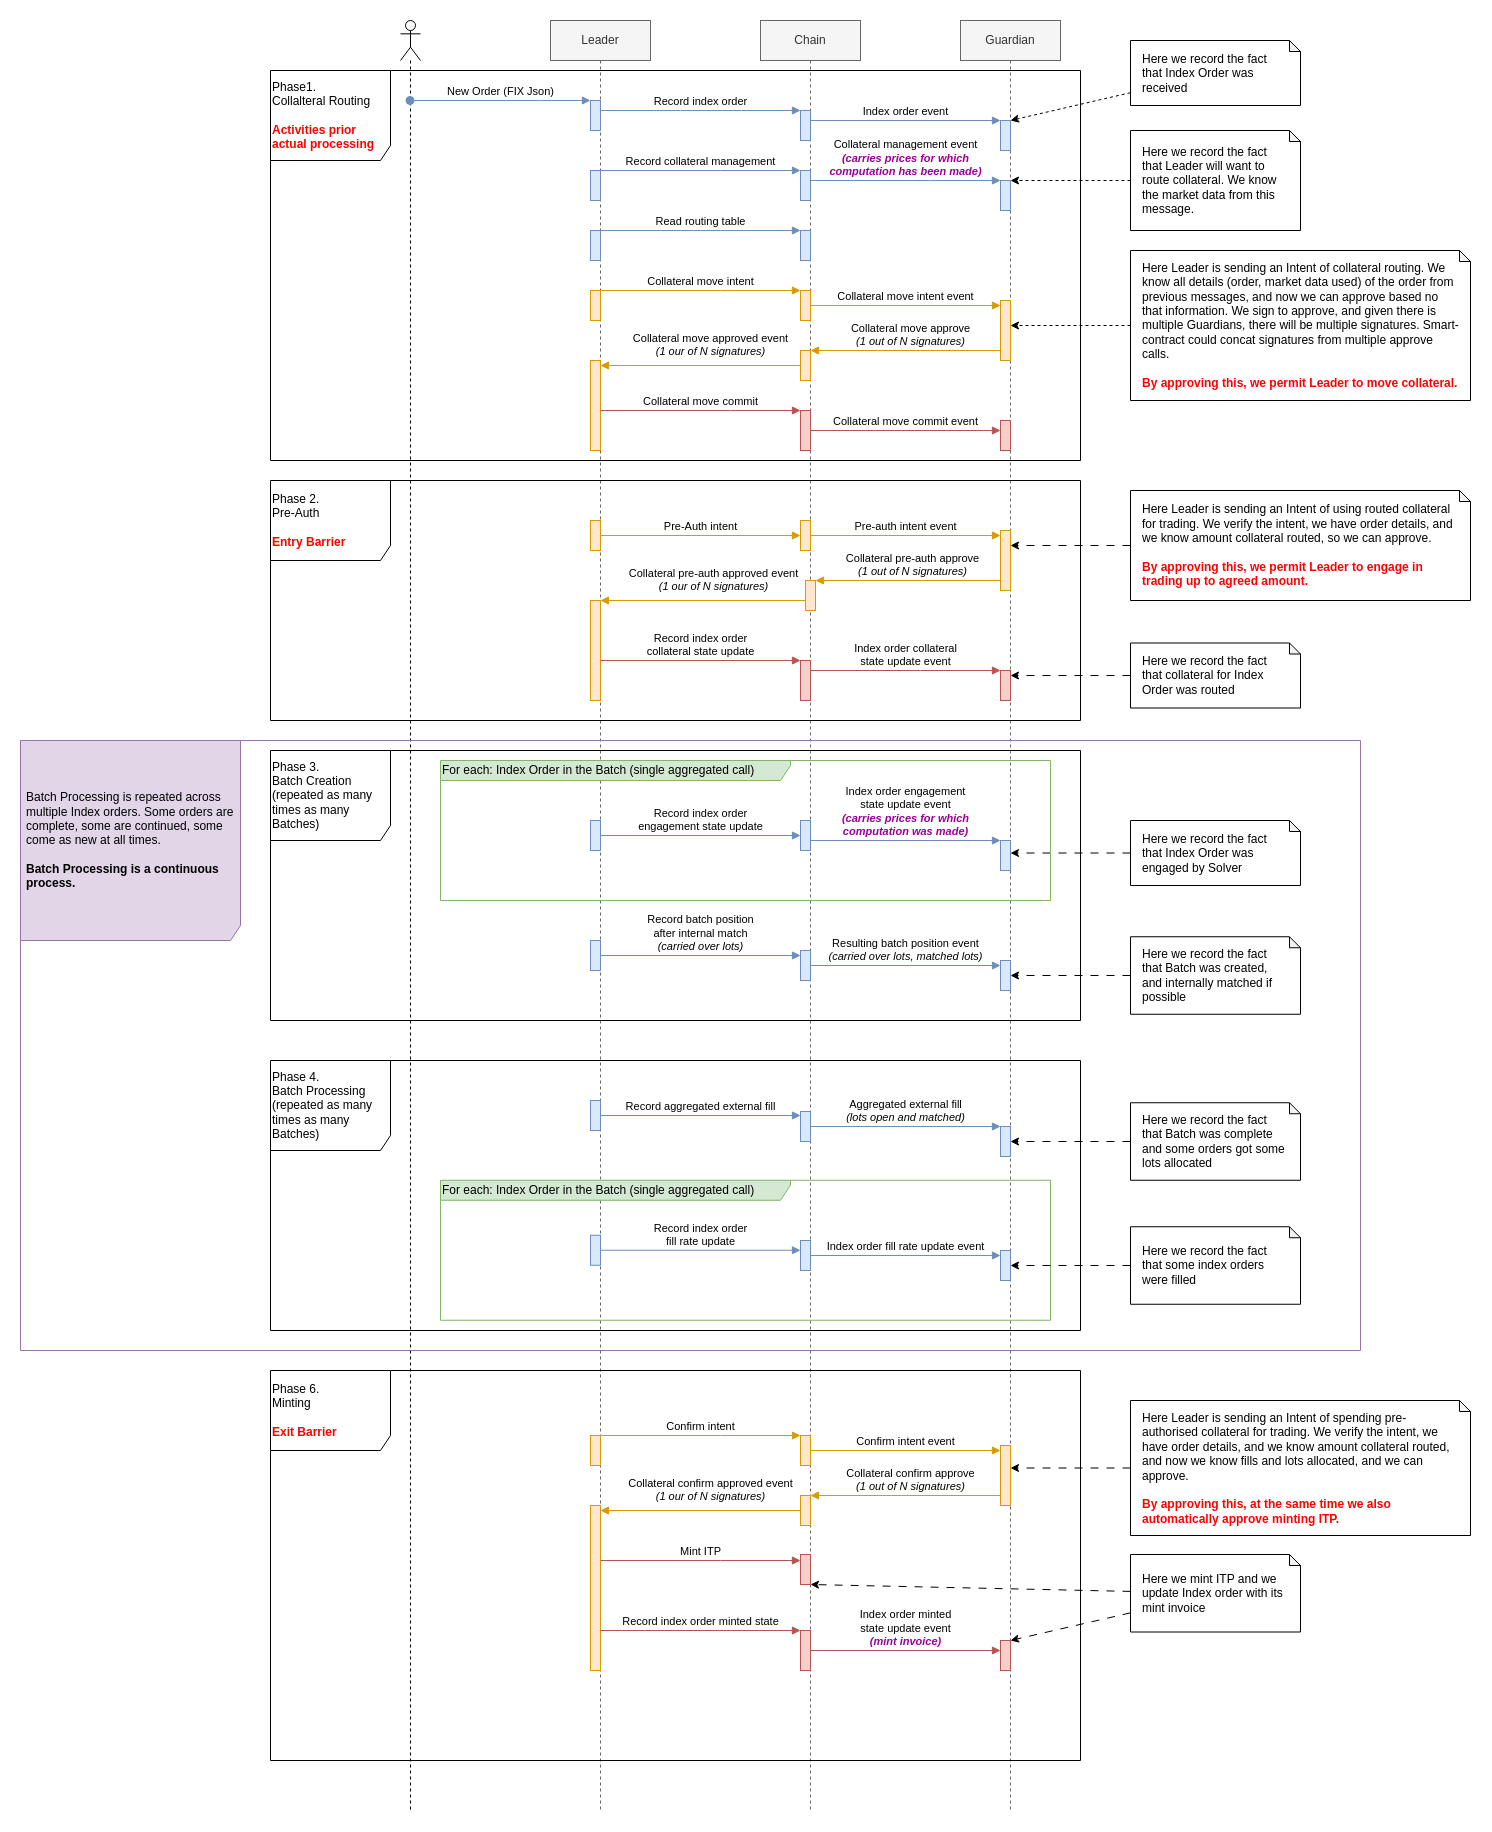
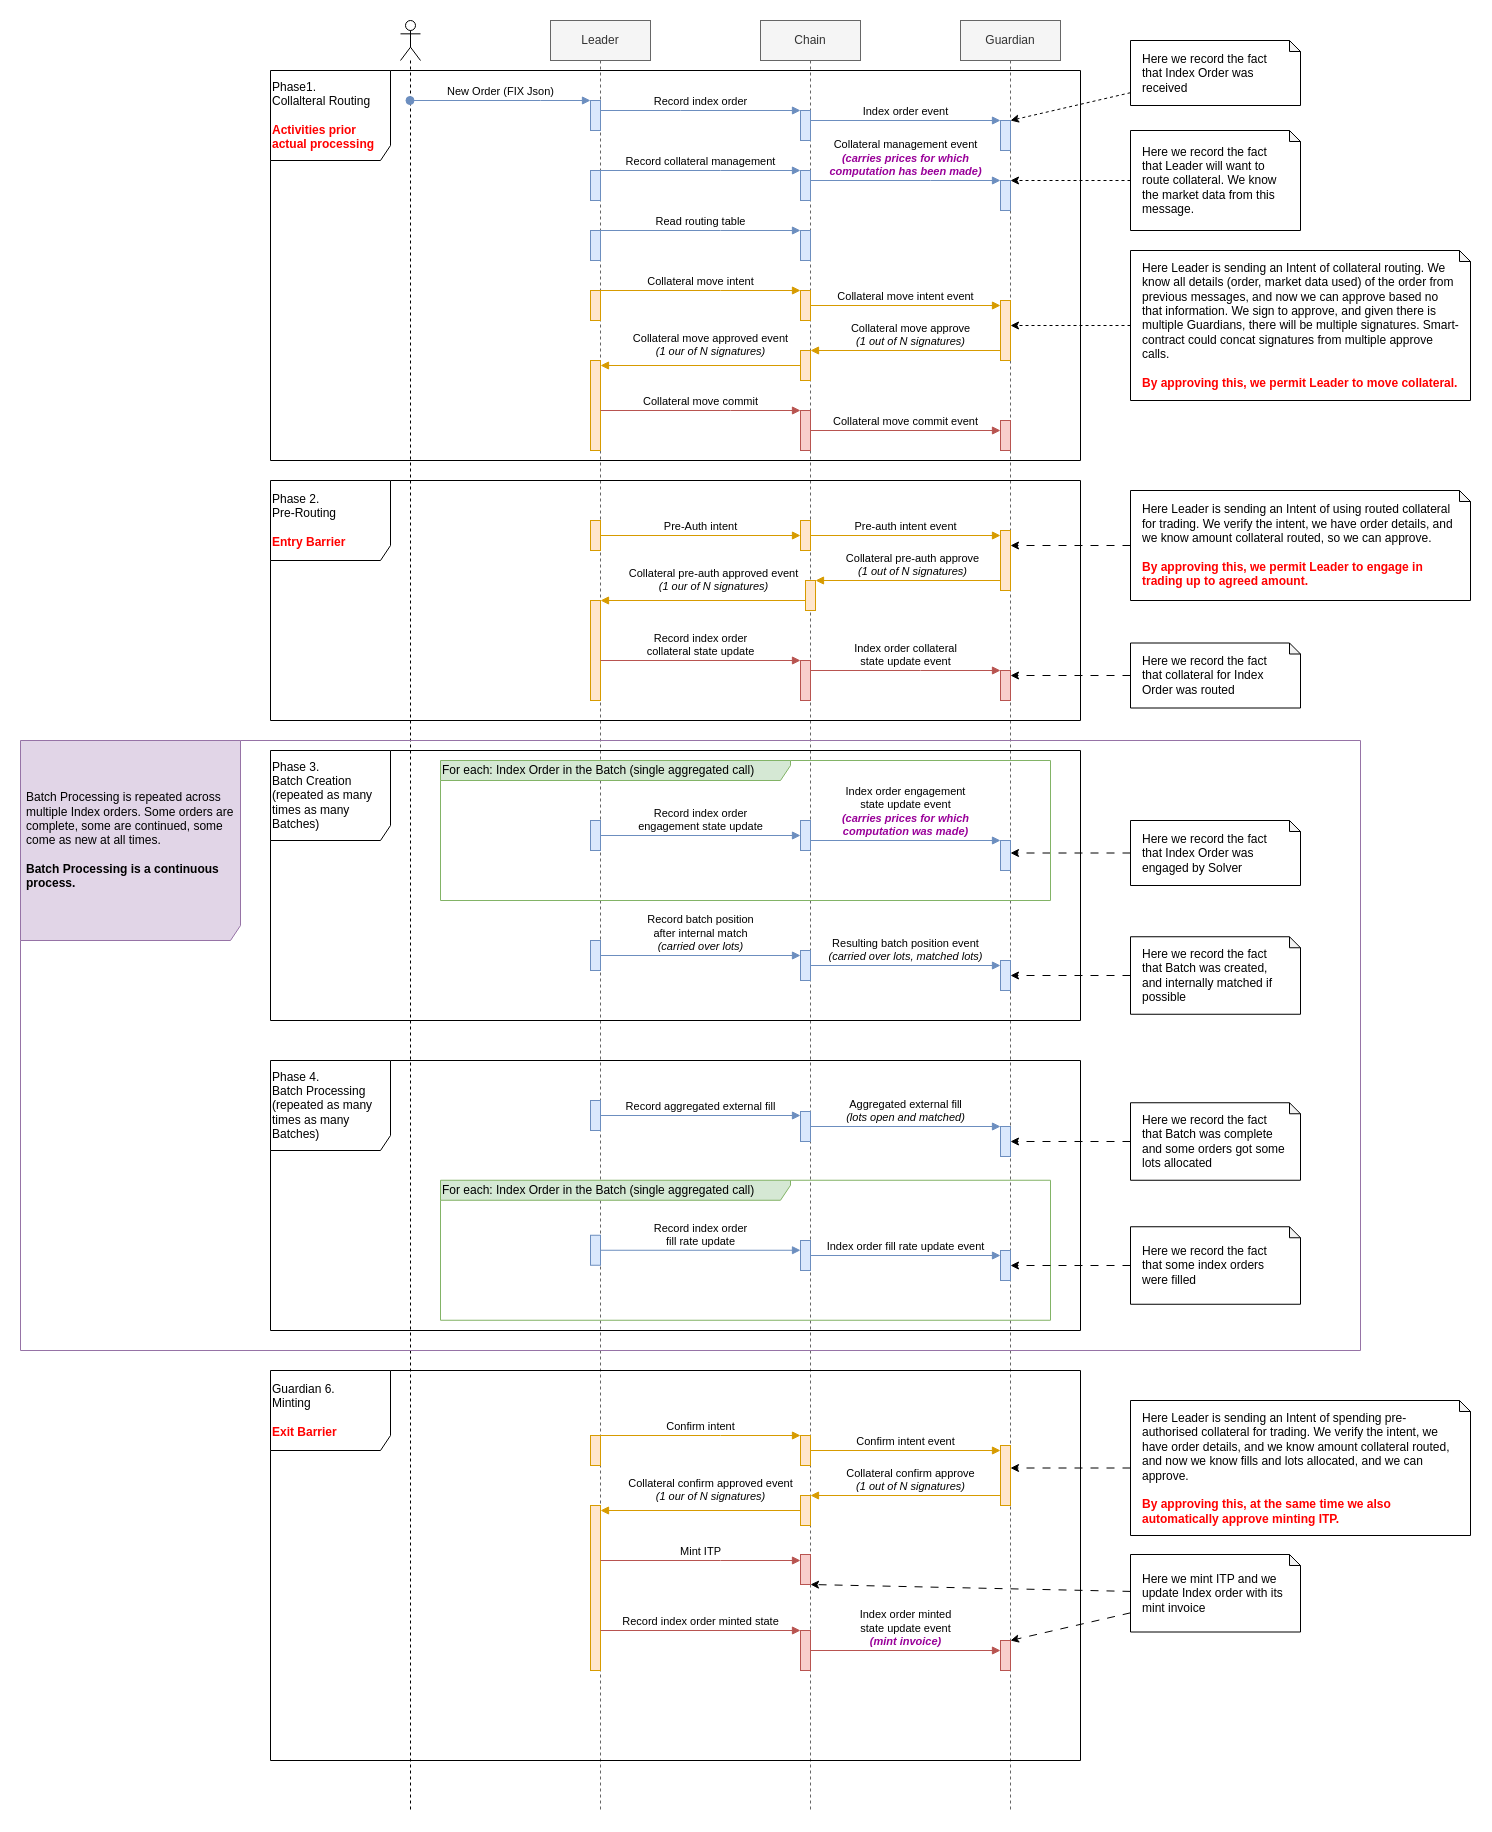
node "Phase 2. Pre-Auth Entry Barrier": label "Phase 2. Pre-Auth Entry Barrier" -> "Phase 2. Pre-Routing Entry Barrier"
node "Phase 6. Minting Exit Barrier": label "Phase 6. Minting Exit Barrier" -> "Guardian 6. Minting Exit Barrier"
